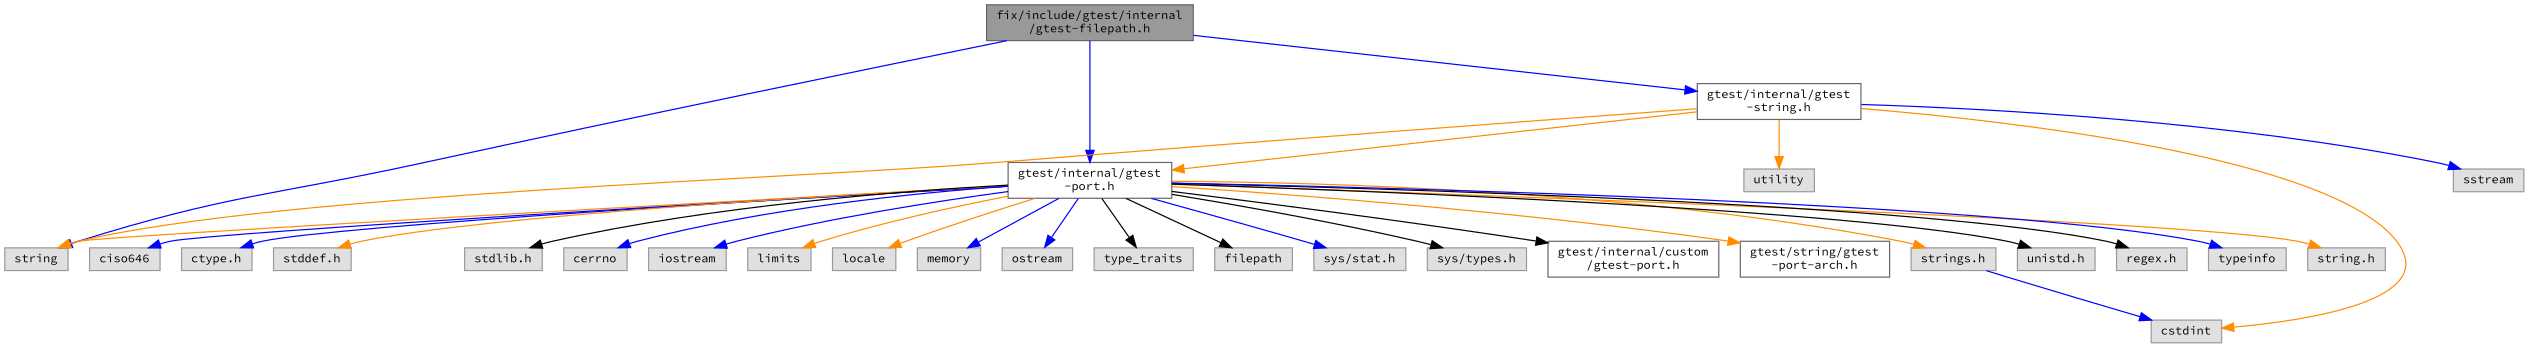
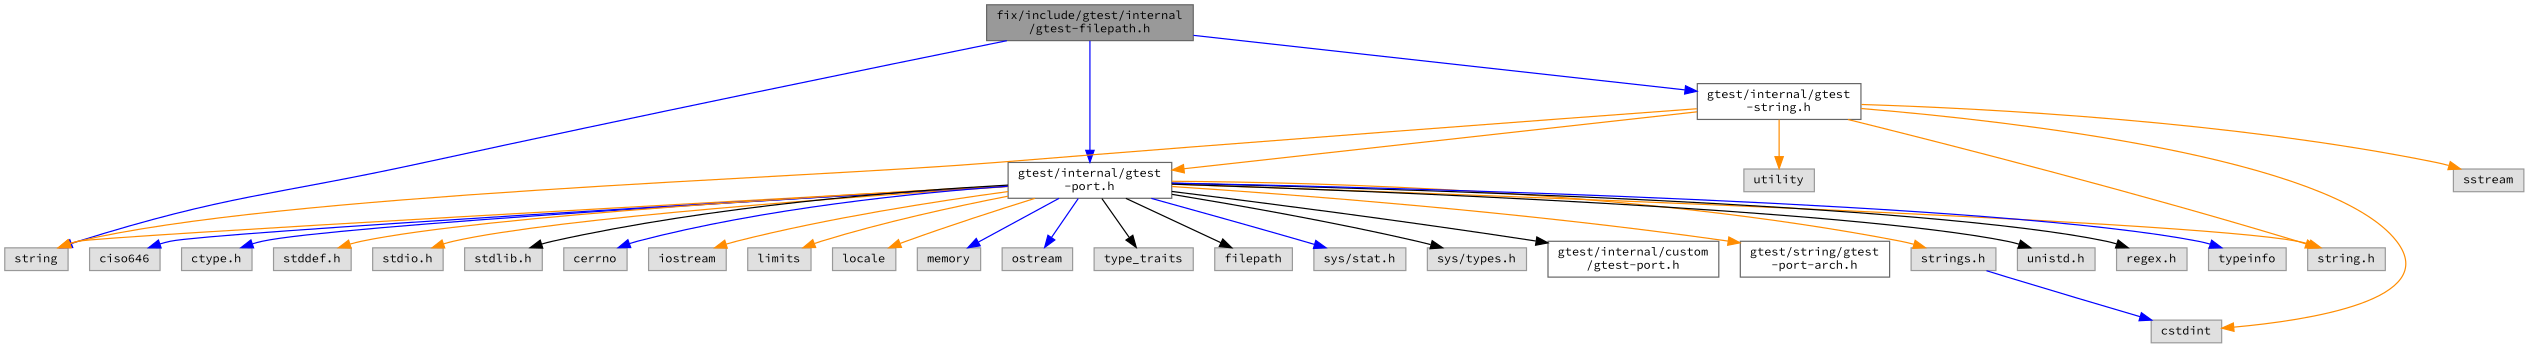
edge "gtest/internal/gtest -string.h" -> "sstream": color blue -> darkorange
edge "gtest/internal/gtest -string.h" -> "string.h": added
edge "gtest/internal/gtest -port.h" -> "iostream": color blue -> darkorange
node "stdio.h": added
